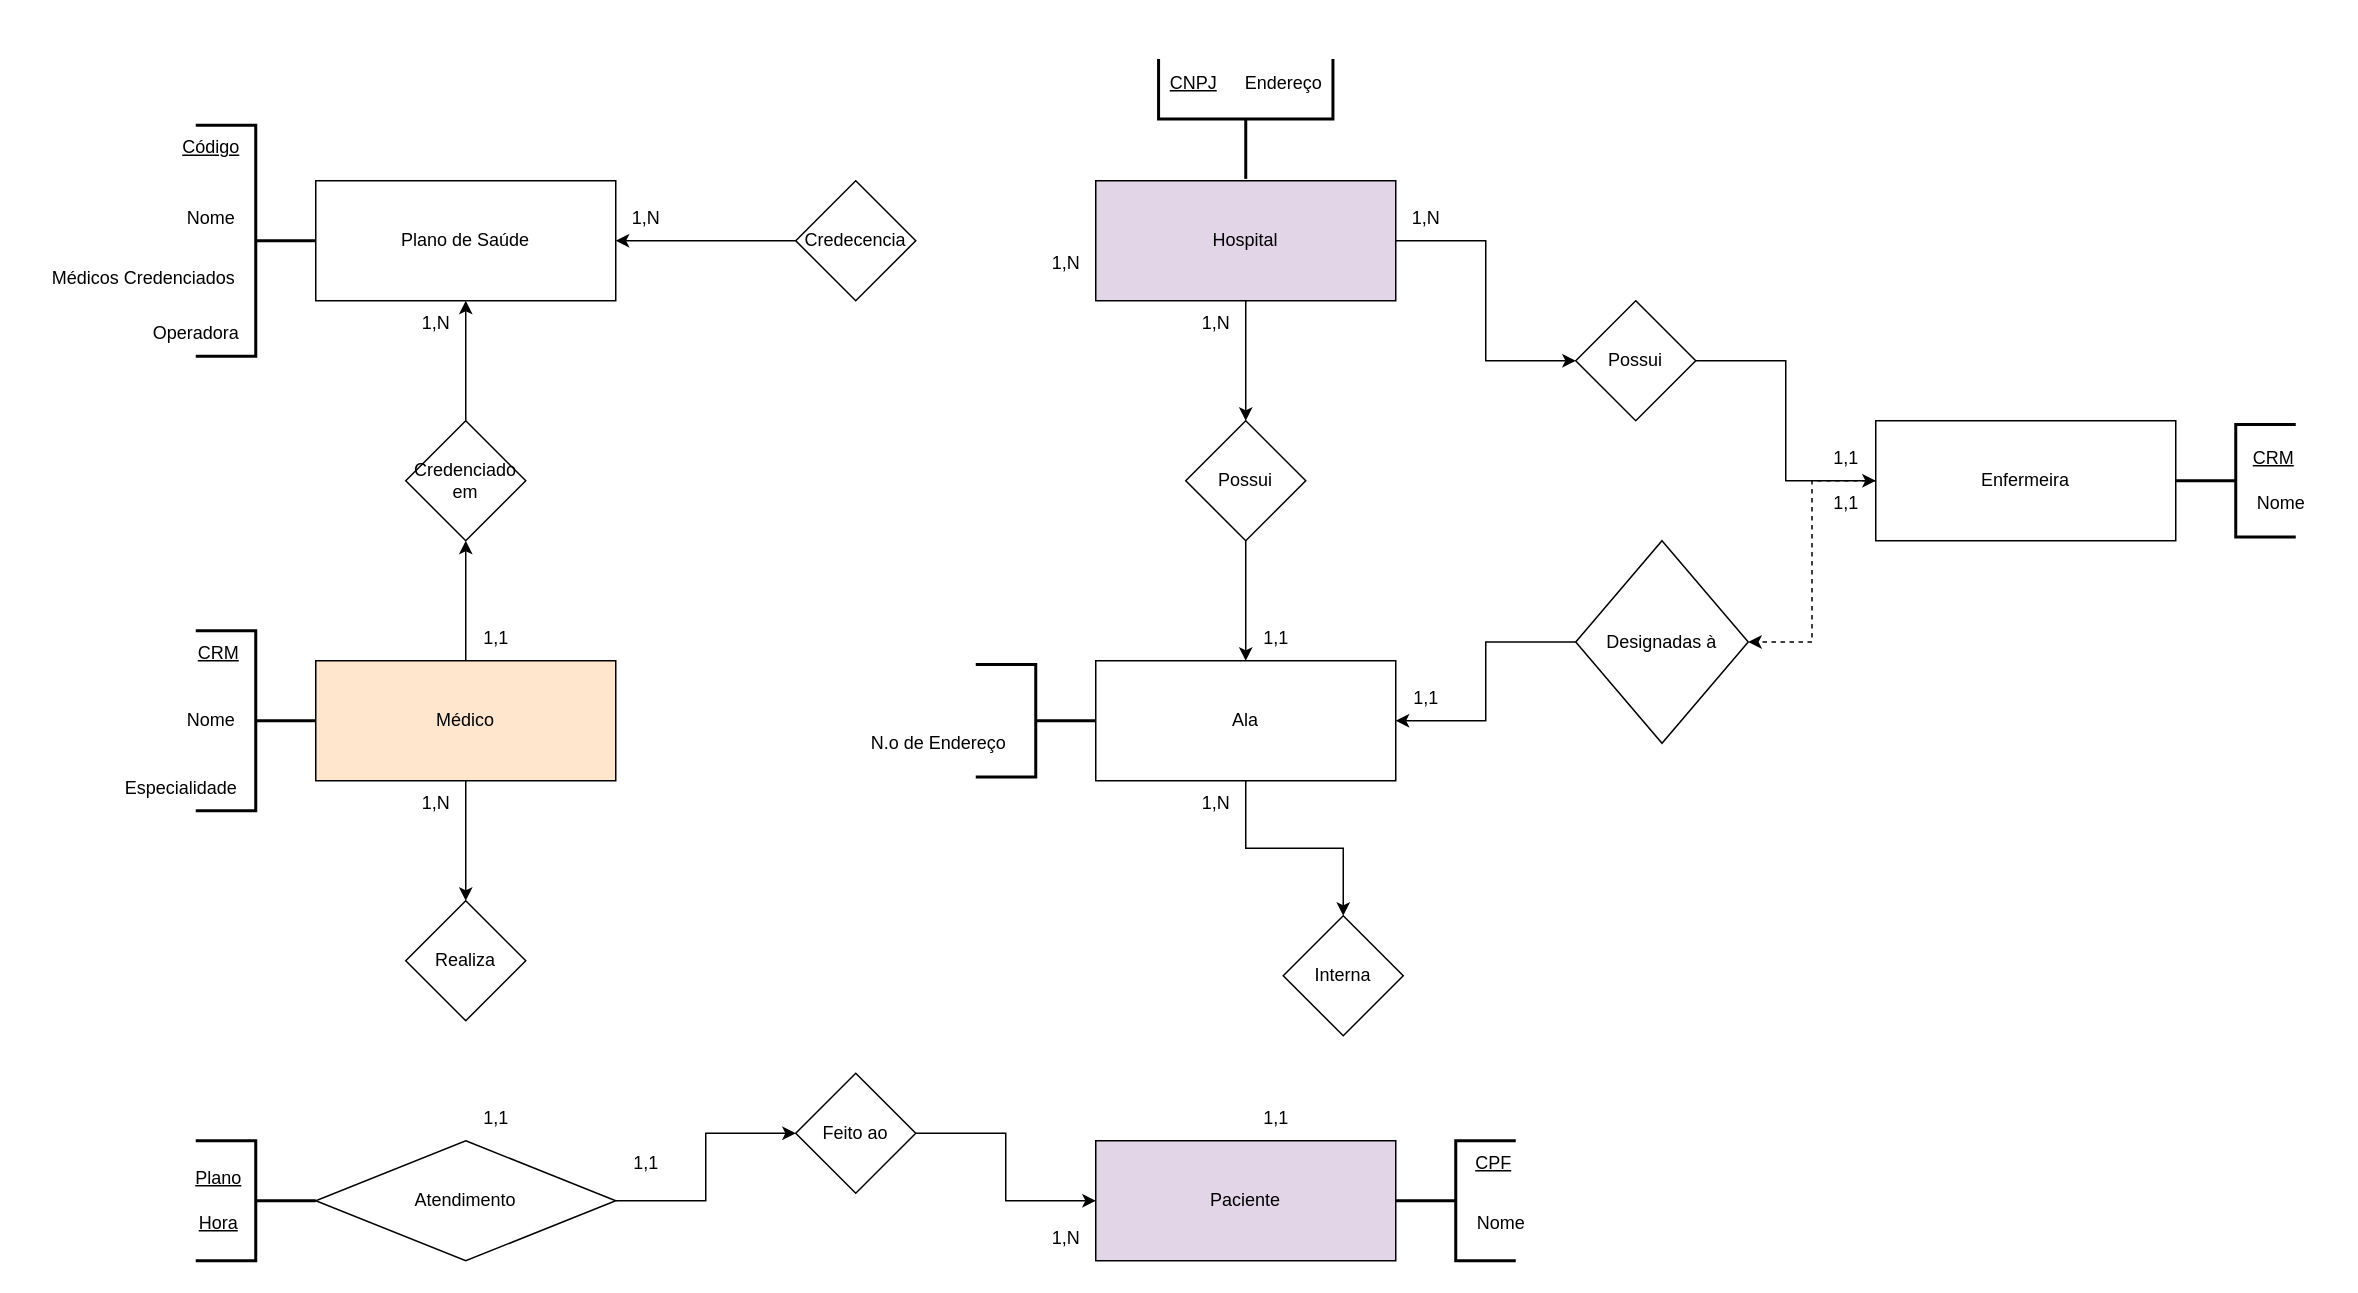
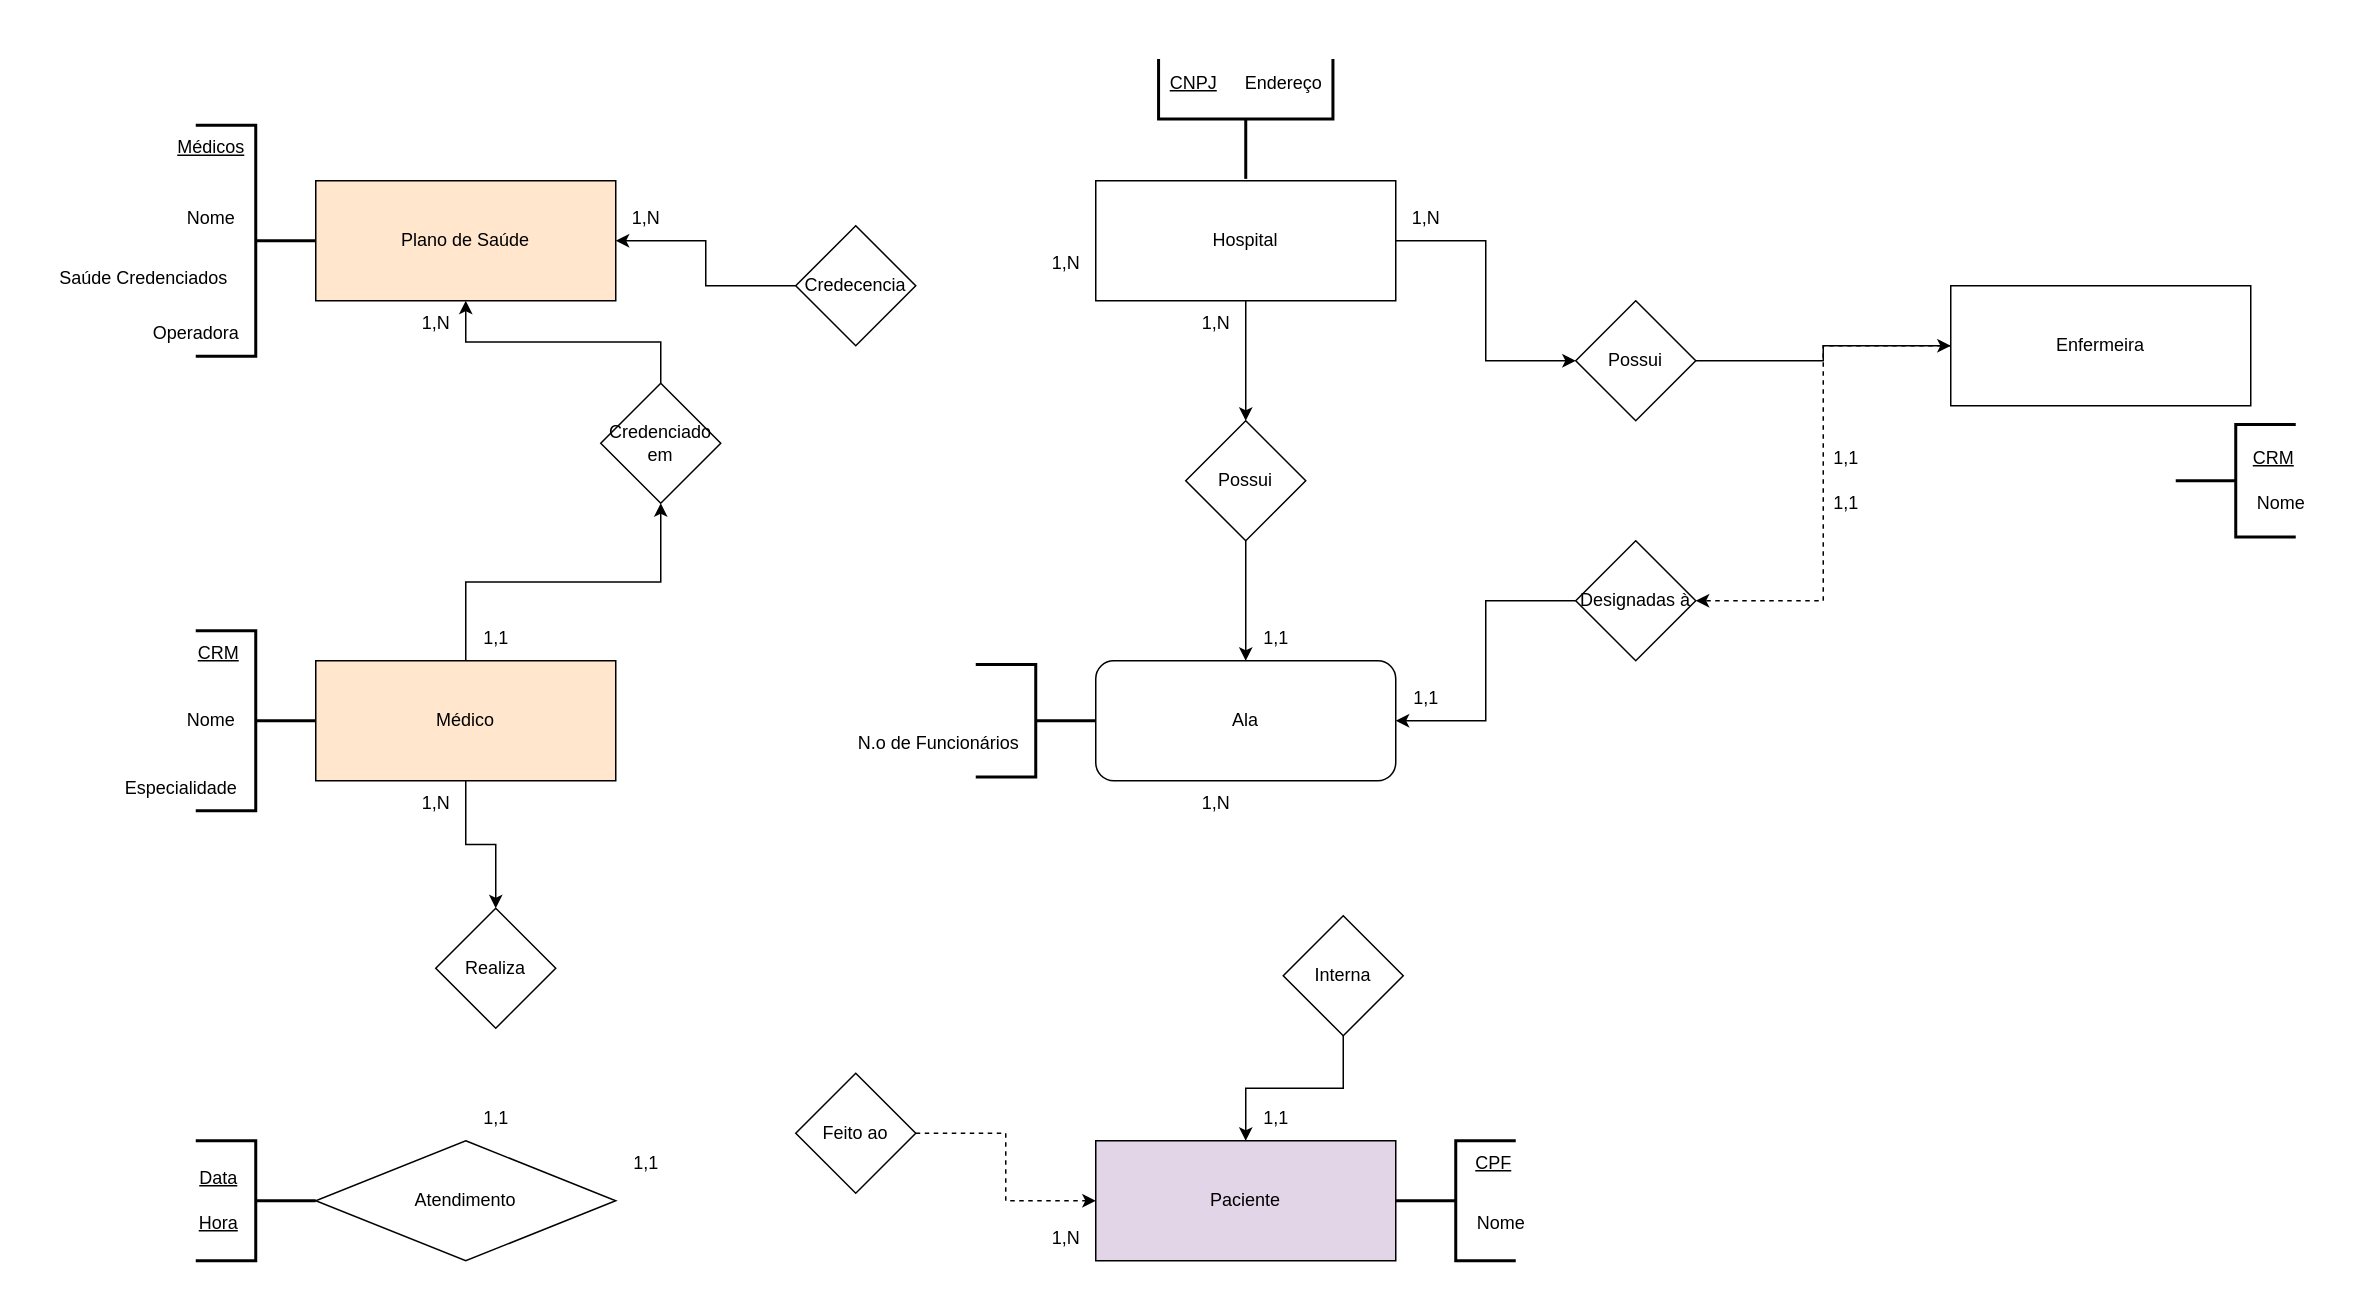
node "Código": label "Código" -> "Médicos"
node "Plano de Saúde": fillcolor #ffffff -> #ffe6cc
node "Credecencia": moved (856, 241) -> (856, 286)
node "Hospital": fillcolor #e1d5e7 -> #ffffff
node "Médicos Credenciados": label "Médicos Credenciados" -> "Saúde Credenciados"
node "Credenciado em": moved (466, 481) -> (661, 443)
node "Enfermeira": moved (2026, 481) -> (2101, 346)
node "Designadas à": size 173x203 -> 120x120
node "Ala": shape rectangle -> rounded rectangle
node "N.o de Endereço": label "N.o de Endereço" -> "N.o de Funcionários"
edge "Ala" -> "Interna": removed
node "Realiza": moved (466, 961) -> (496, 968)
edge "Interna" -> "Paciente": added
edge "Feito ao" -> "Paciente": style solid -> dashed
edge "Atendimento" -> "Feito ao": removed
node "Plano": label "Plano" -> "Data"
